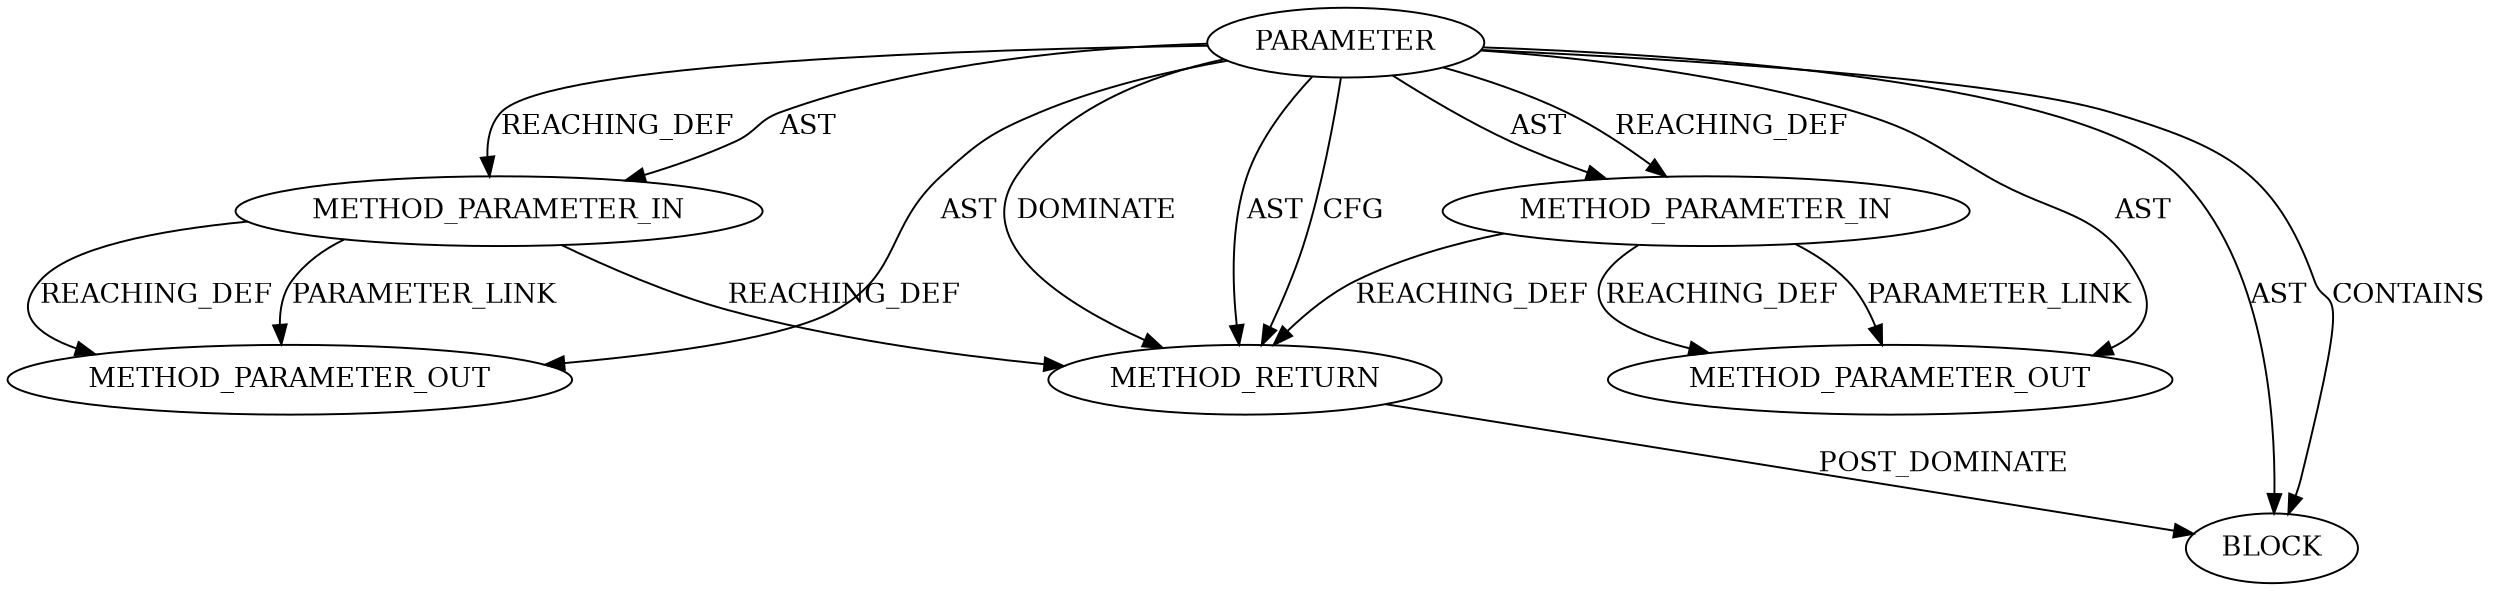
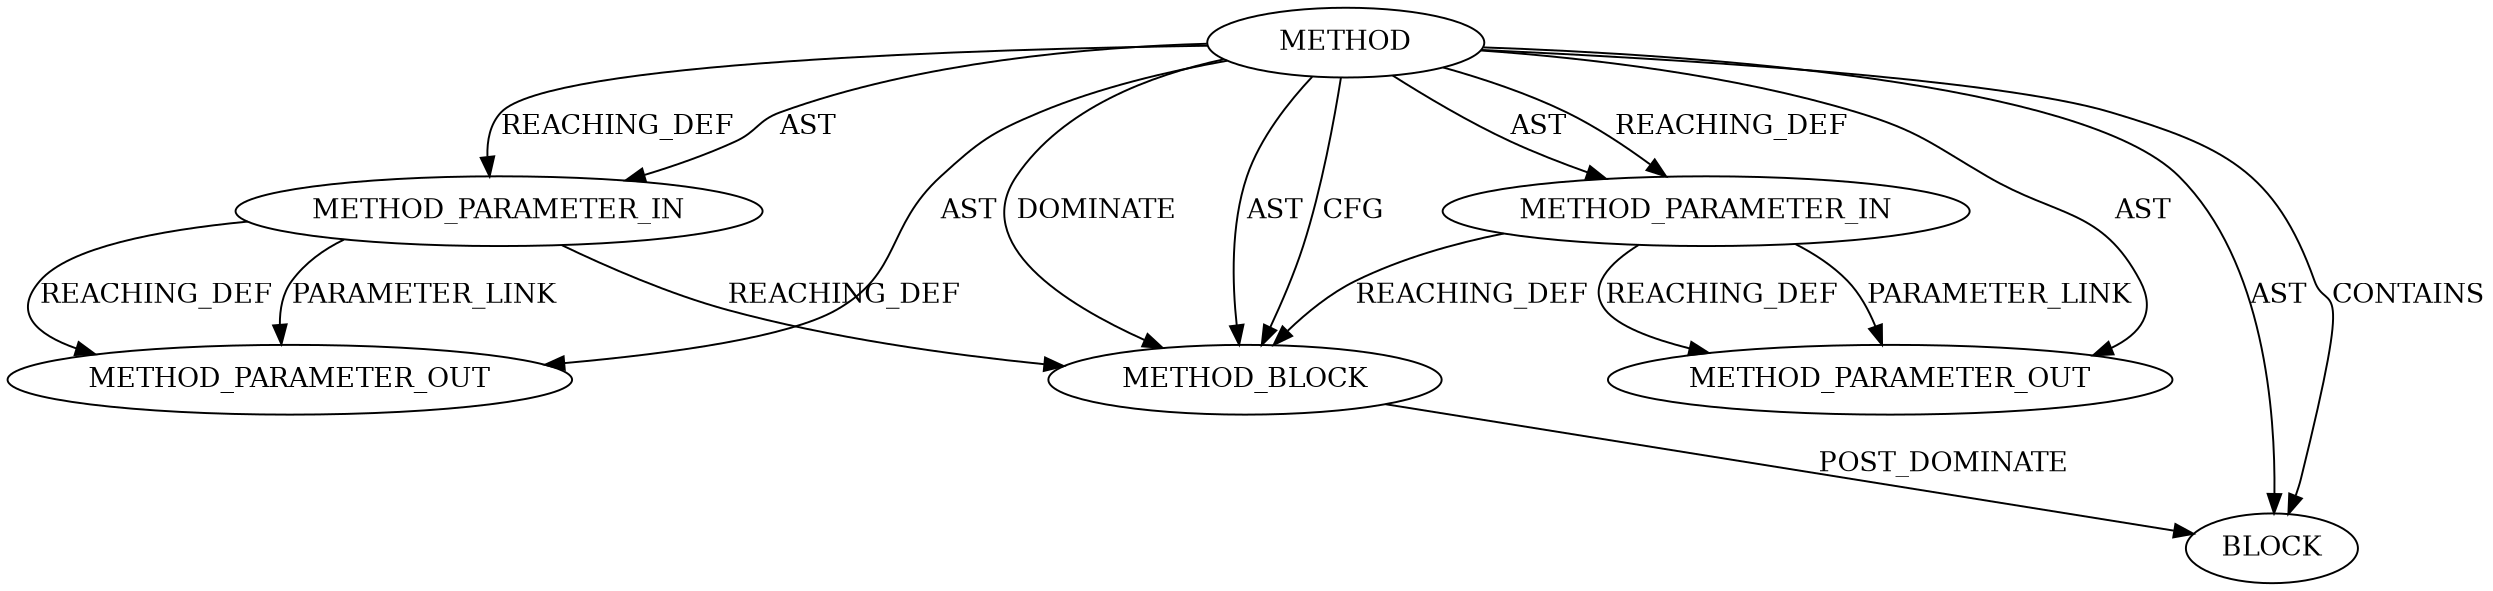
node "PARAMETER": label "PARAMETER" -> "METHOD"
node "METHOD_RETURN": label "METHOD_RETURN" -> "METHOD_BLOCK"
